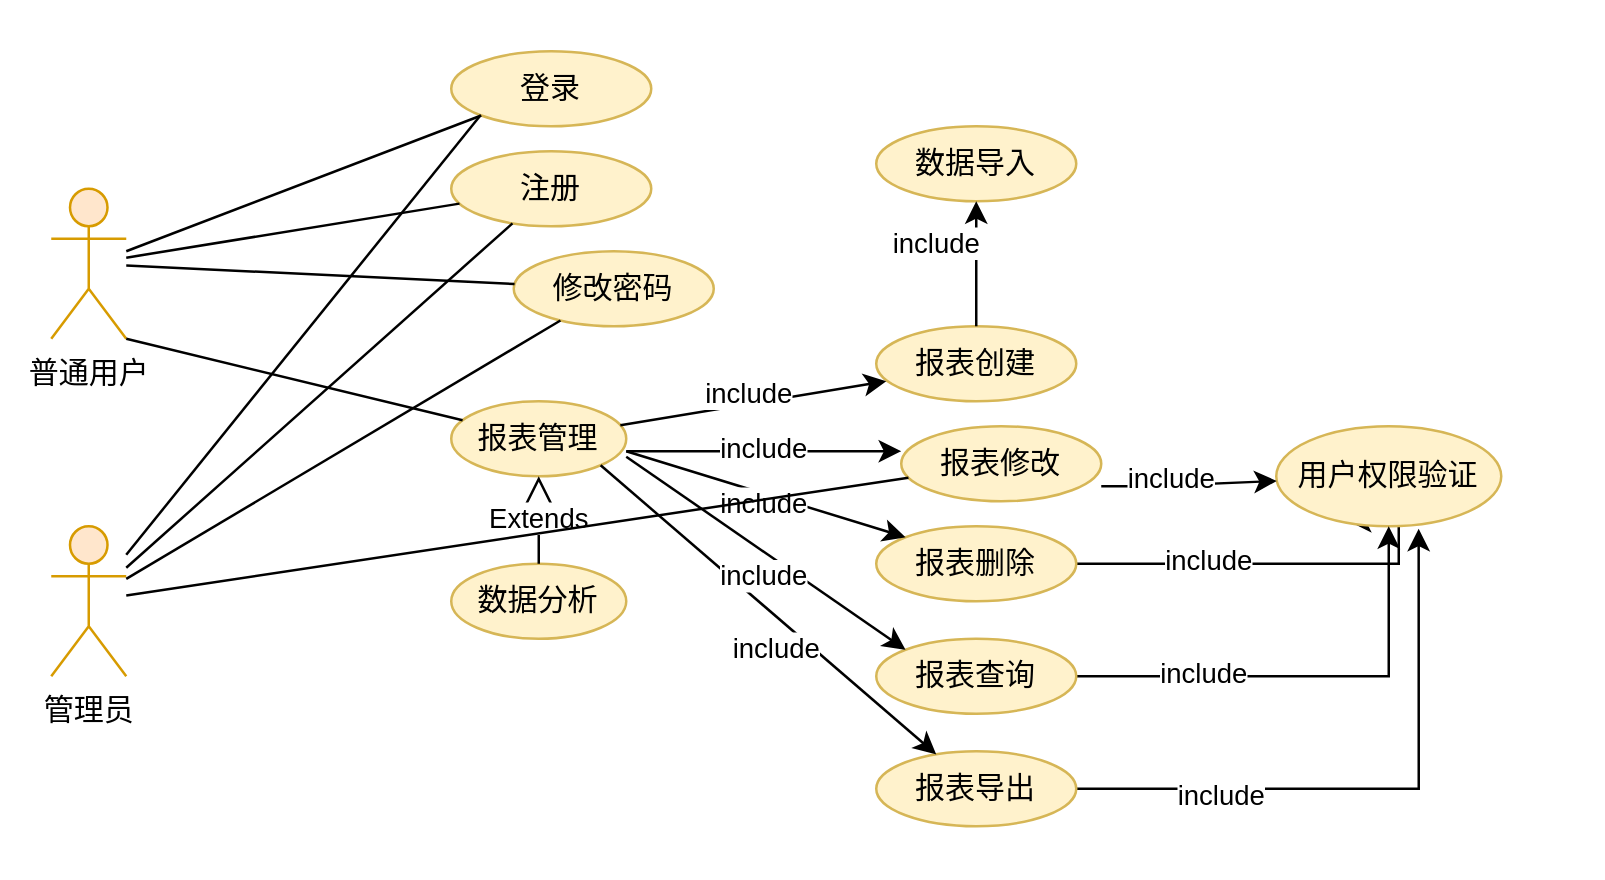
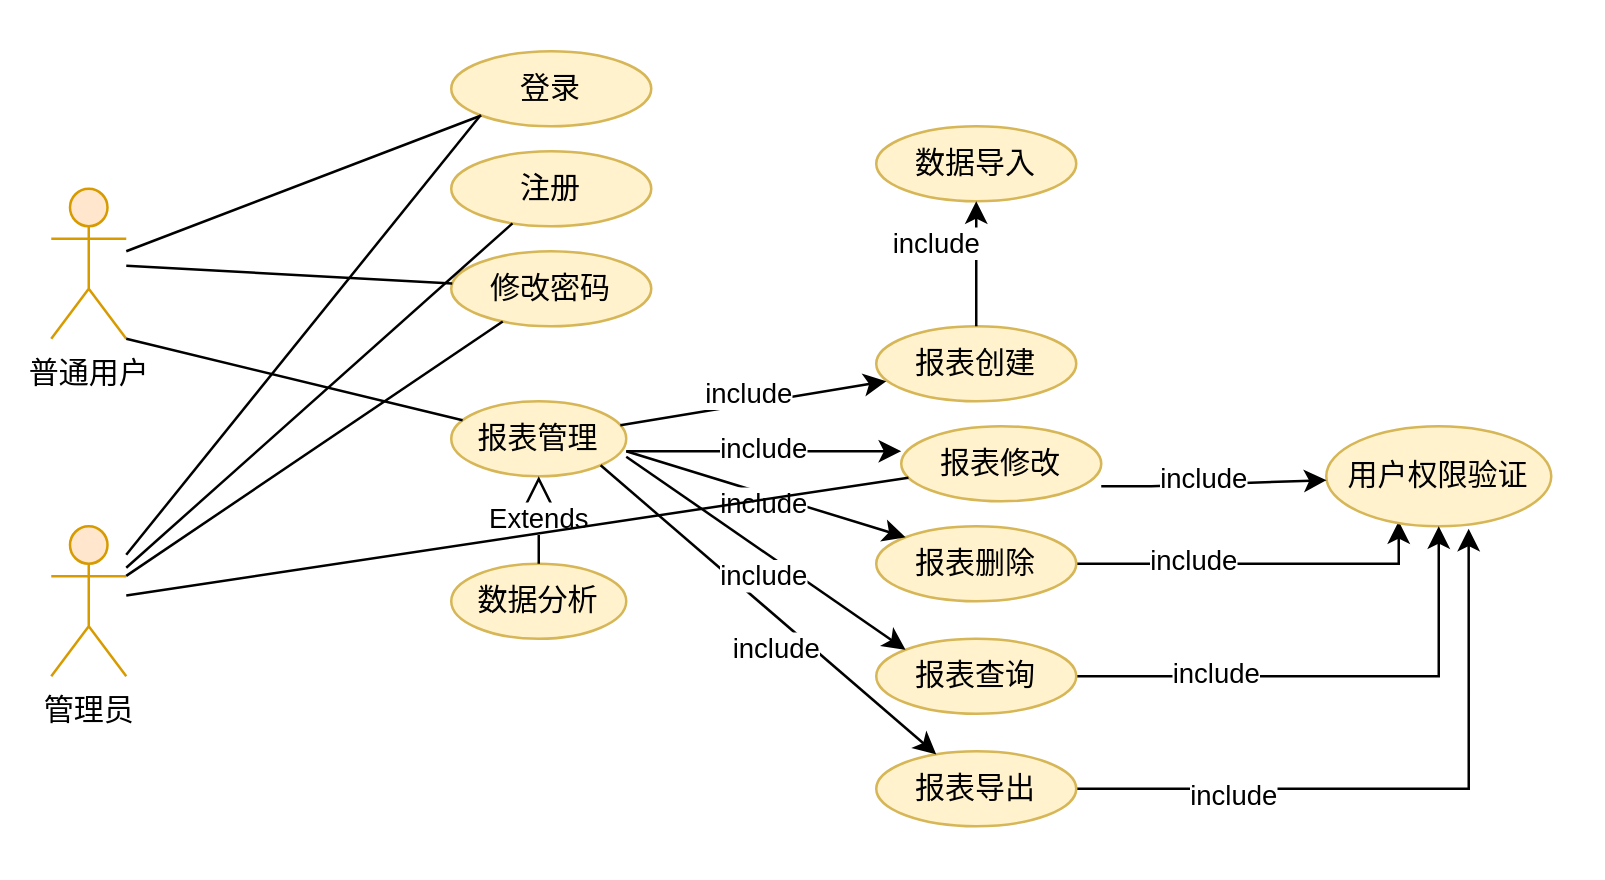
edge "注册" -- "普通用户": removed
node "修改密码": moved (614, 289) -> (551, 289)
node "用户权限验证": moved (1389, 476) -> (1439, 476)
